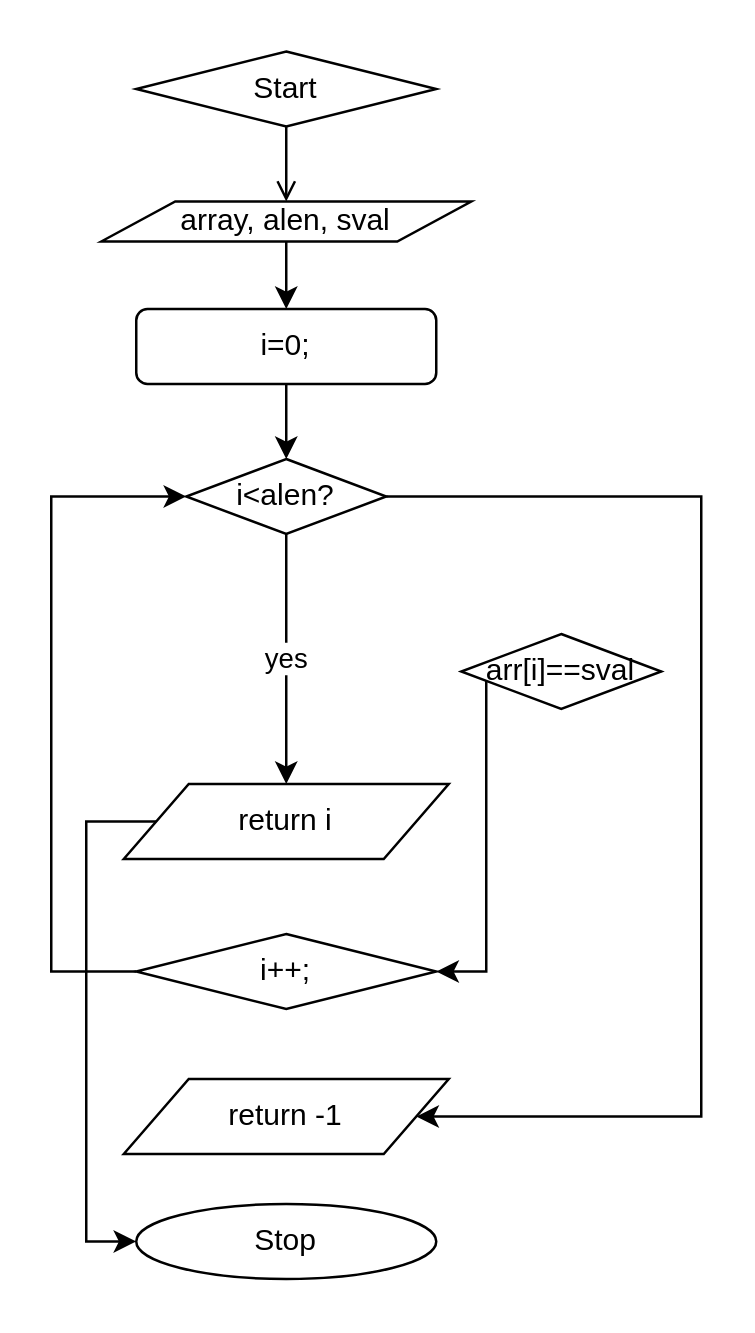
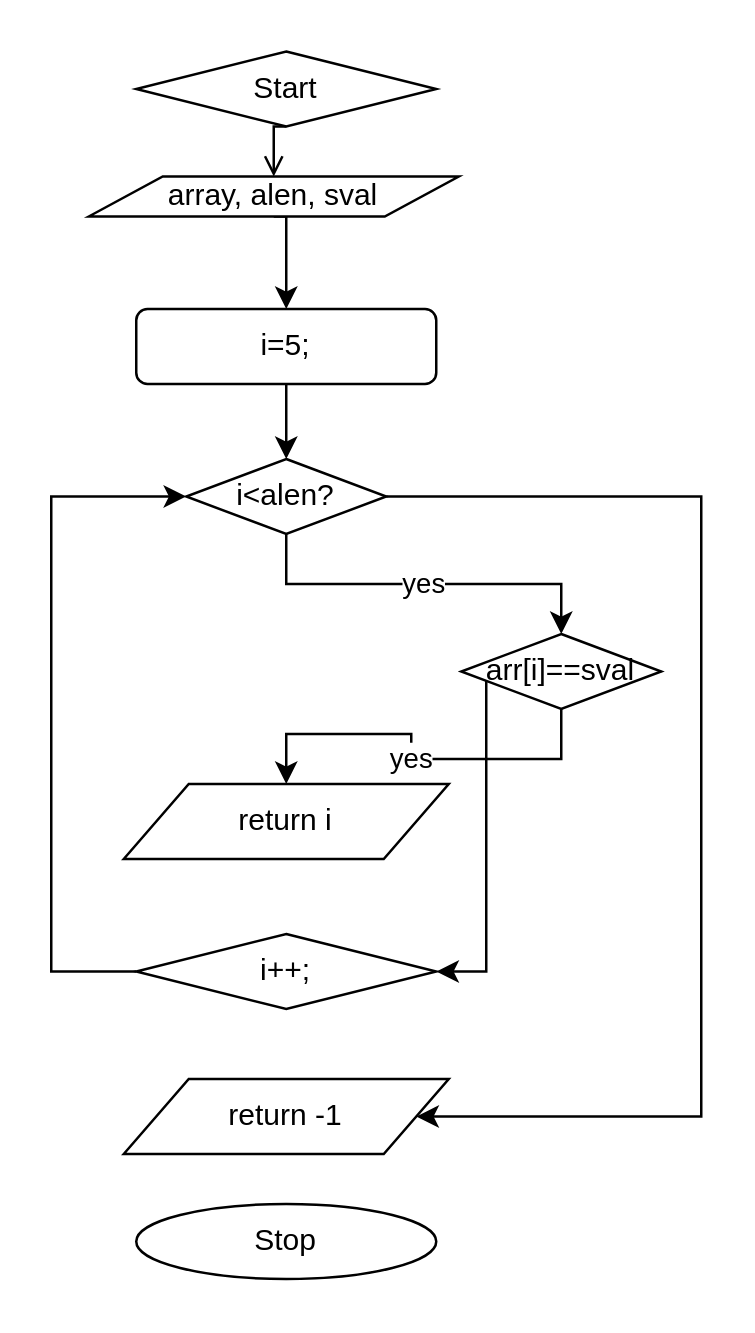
node "array, alen, sval": moved (286, 221) -> (274, 196)
node "i=0;": label "i=0;" -> "i=5;"
edge "i<alen?" -> "return i": now "i<alen?" -> "arr[i]==sval"
edge "arr[i]==sval" -> "return i": added, label "yes"
edge "return i" -> "Stop": removed
